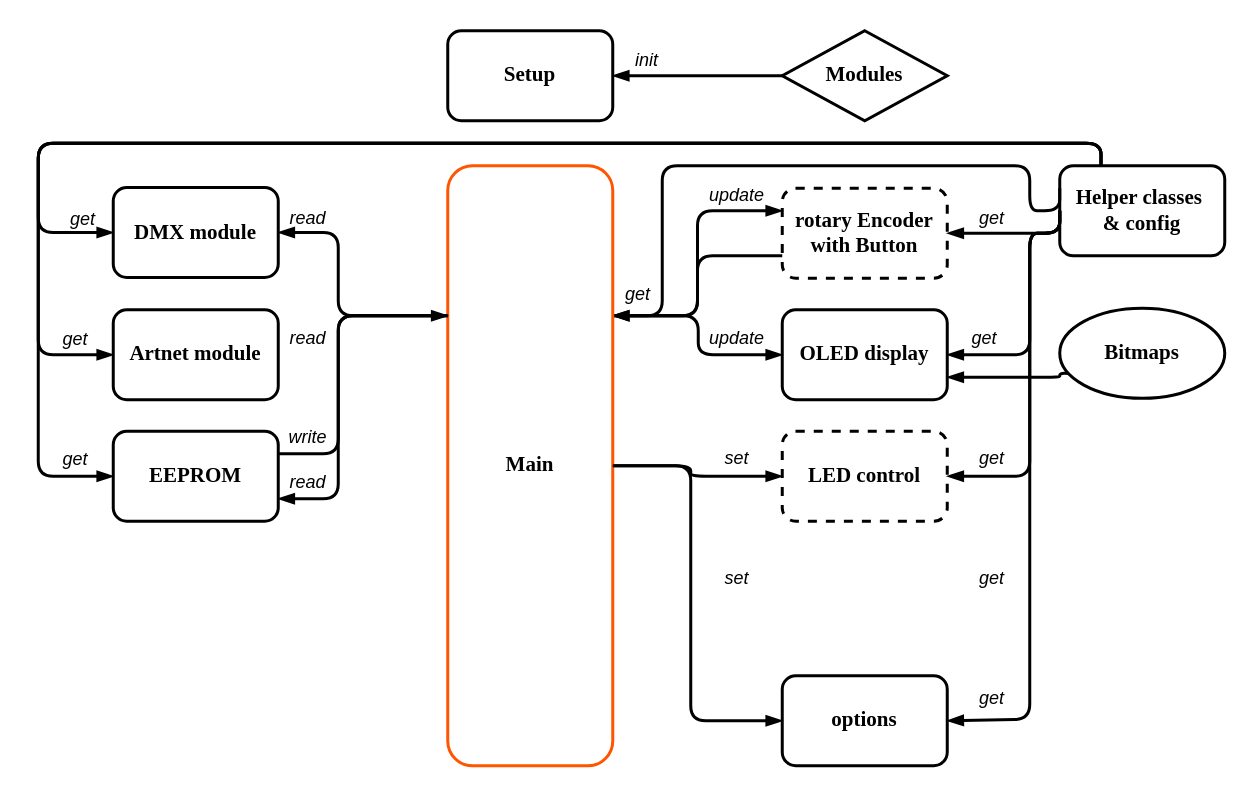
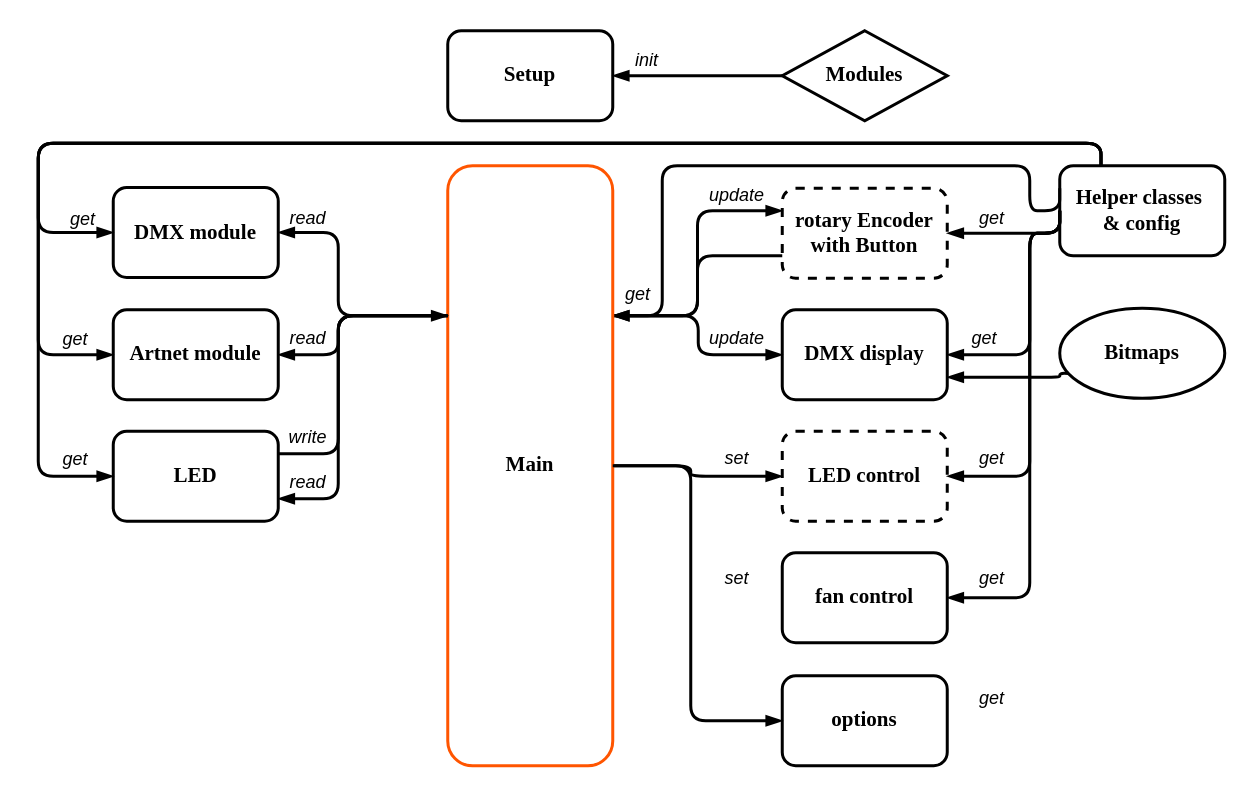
edge "Main" -> "Artnet module": added
node "OLED display": label "OLED display" -> "DMX display"
node "EEPROM": label "EEPROM" -> "LED"
node "fan control": added
edge "Helper classes & config" -> "fan control": added
edge "Helper classes & config" -> "options": removed
